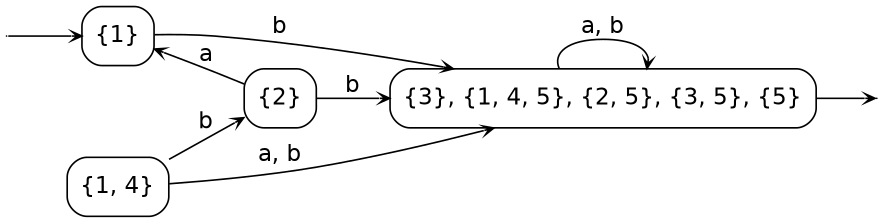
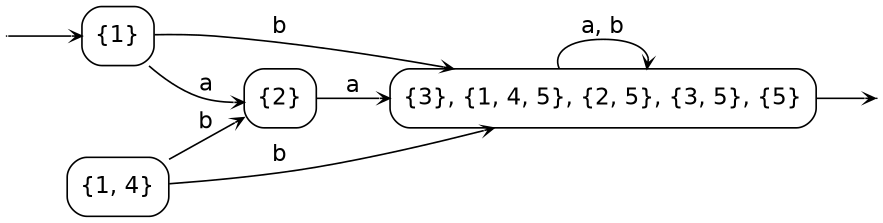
edge "{2}" -> "{1}": reversed
edge "{2}" -> "{3}, {1, 4, 5}, {2, 5}, {3, 5}, {5}": label "b" -> "a"
edge "{1, 4}" -> "{3}, {1, 4, 5}, {2, 5}, {3, 5}, {5}": label "a, b" -> "b"
